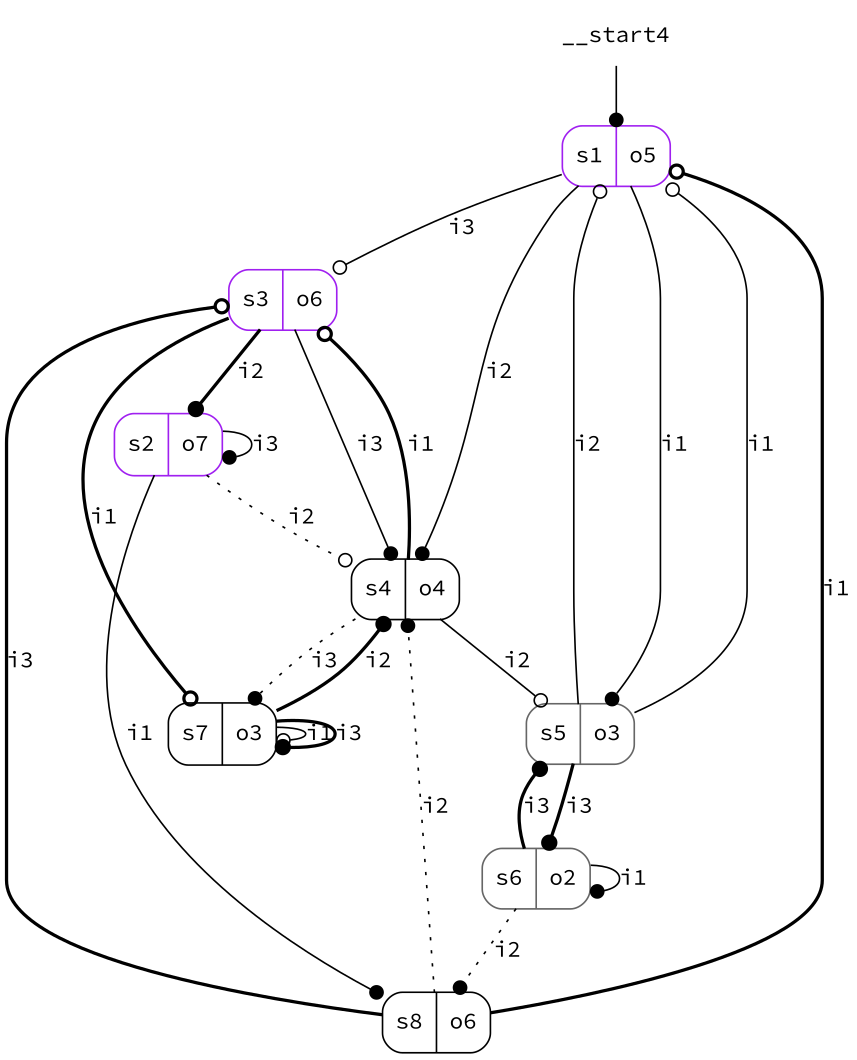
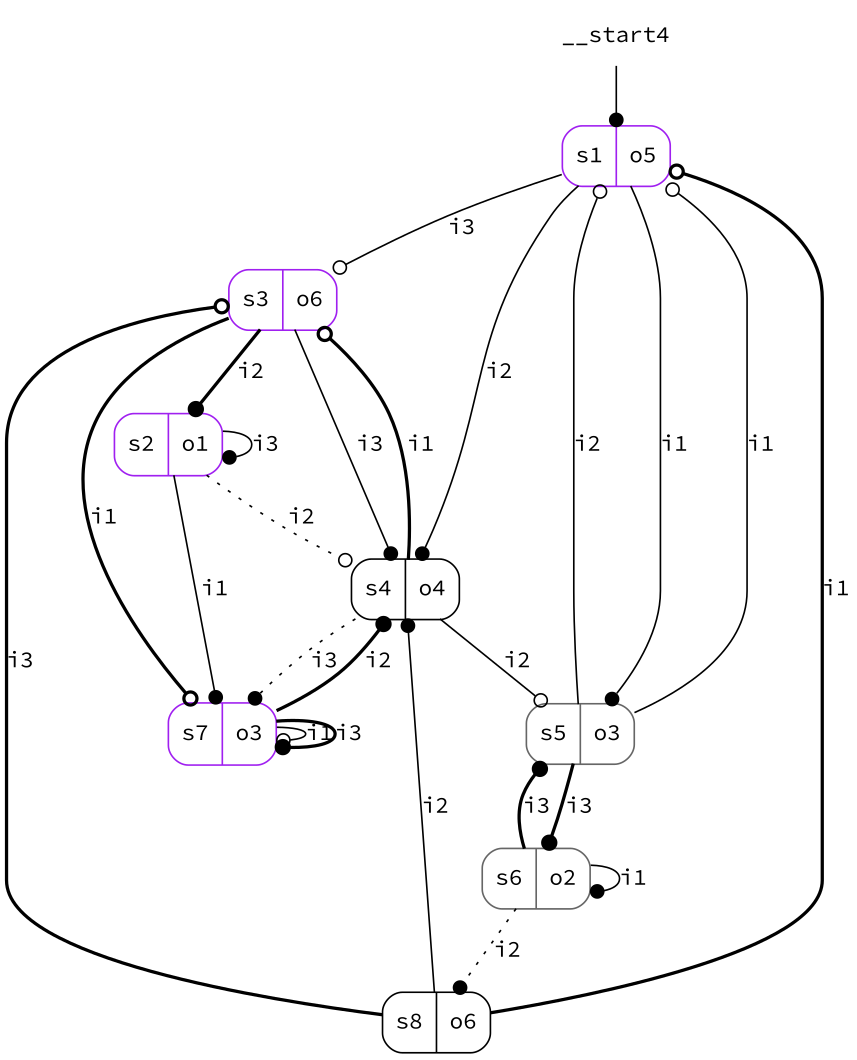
node "s2": text "o7" -> "o1"
node "s7": color black -> purple
edge "s2" -> "s8": now "s2" -> "s7"
edge "s8" -> "s4": style dotted -> solid
